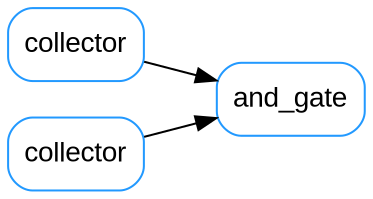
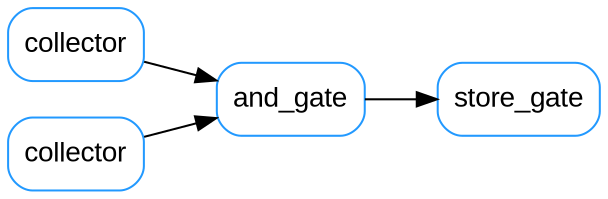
node "store_gate": added
